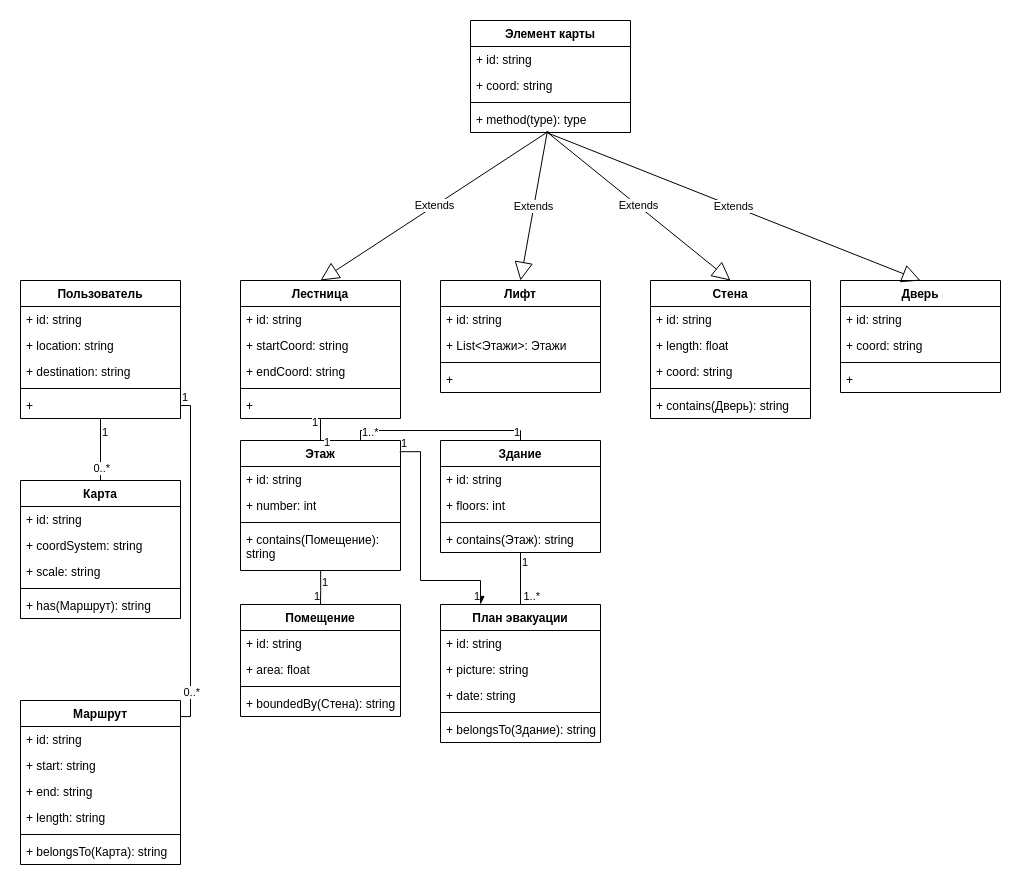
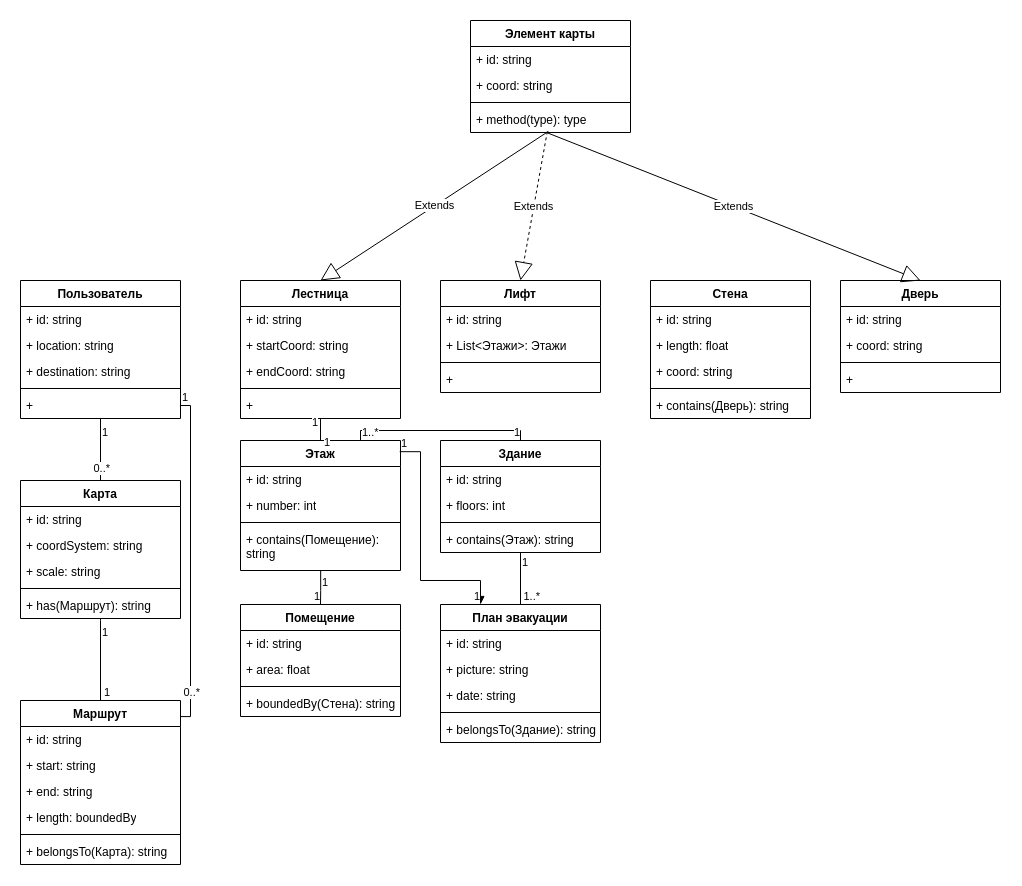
edge "+ method(type): type" -> "Лифт": style solid -> dashed
edge "+ method(type): type" -> "Стена": removed, label "Extends"
edge "Карта" -- "Маршрут": added, labels "1", "1"
node "+ length: string": label "+ length: string" -> "+ length: boundedBy"
